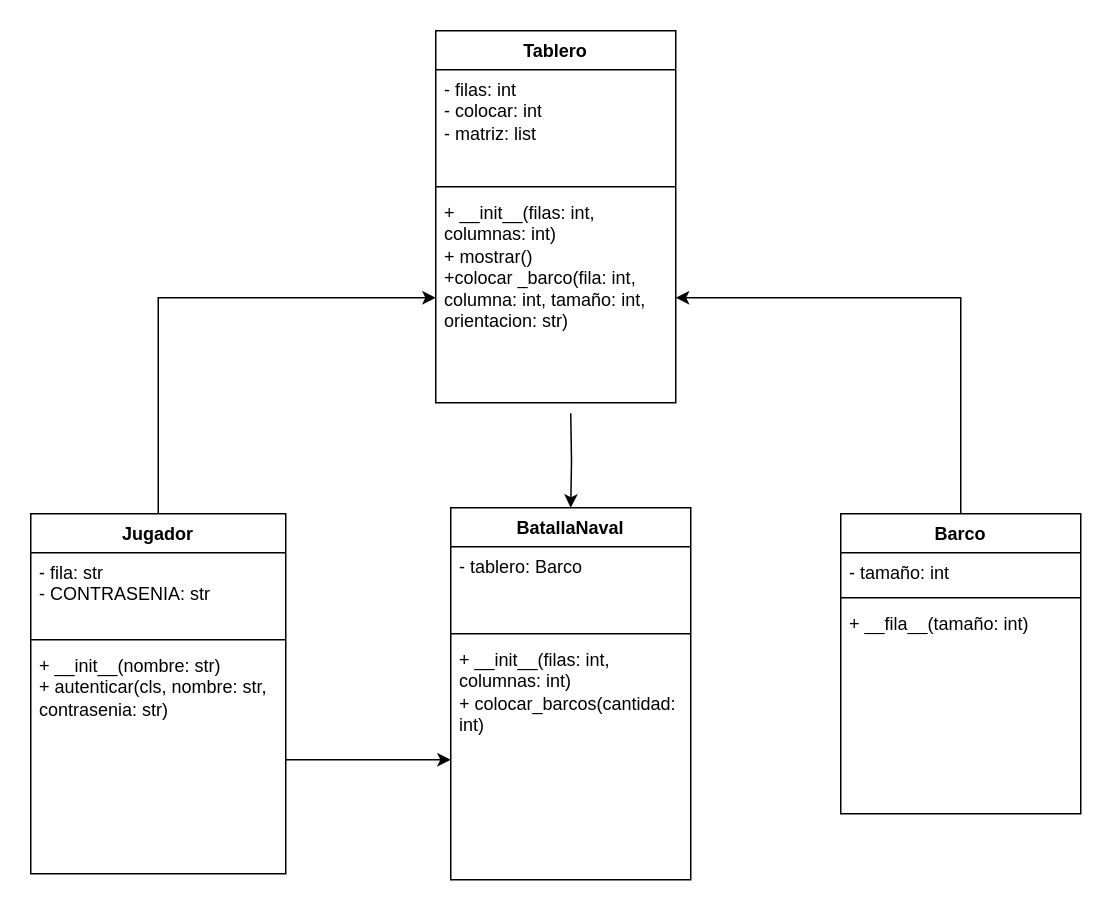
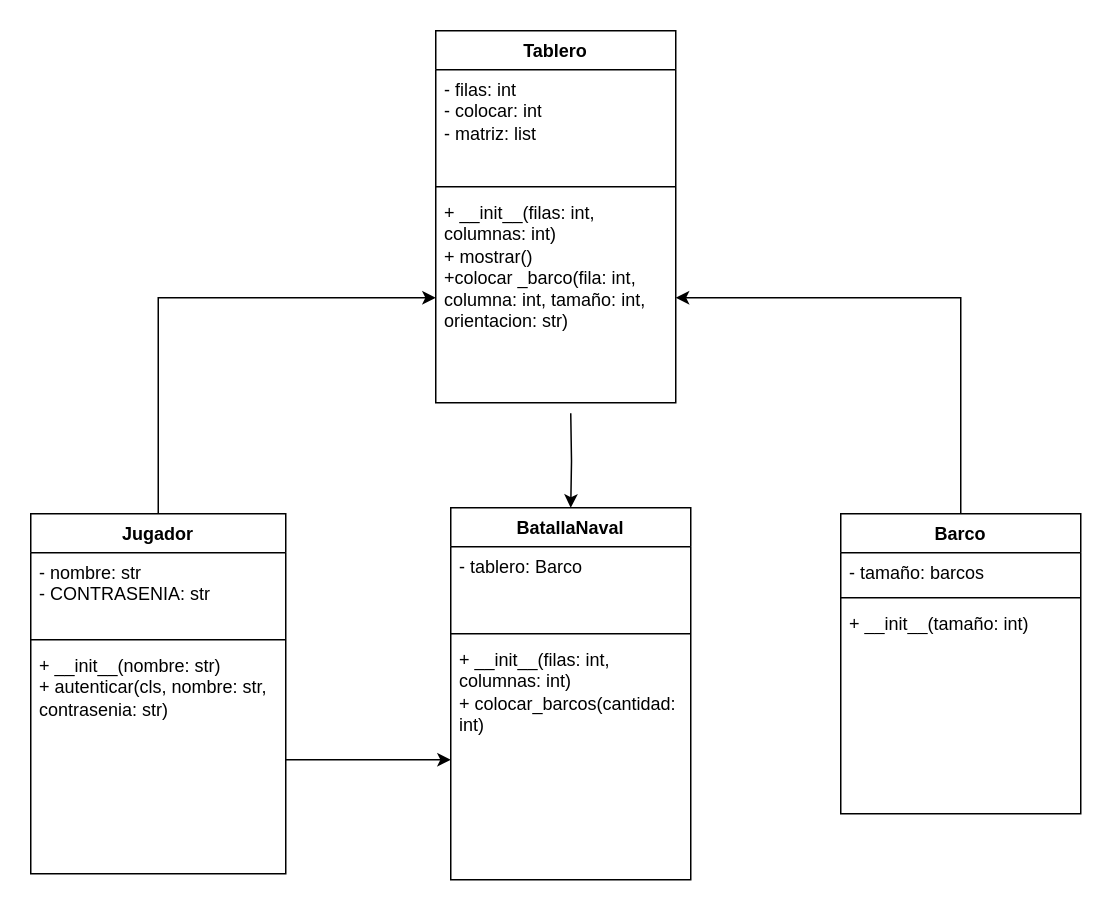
node "- tamaño: int": label "- tamaño: int" -> "- tamaño: barcos"
node "- fila: str - CONTRASENIA: str": label "- fila: str - CONTRASENIA: str" -> "- nombre: str - CONTRASENIA: str"
node "+ __fila__(tamaño: int)": label "+ __fila__(tamaño: int)" -> "+ __init__(tamaño: int)"
